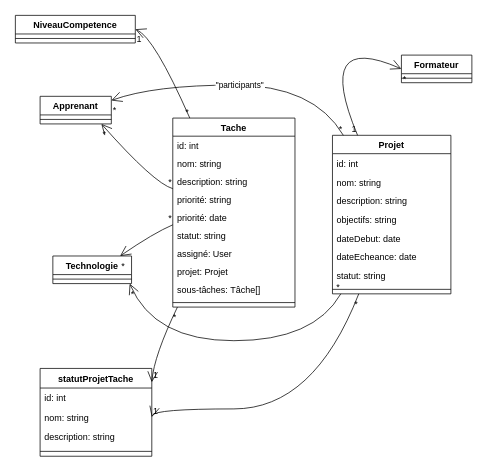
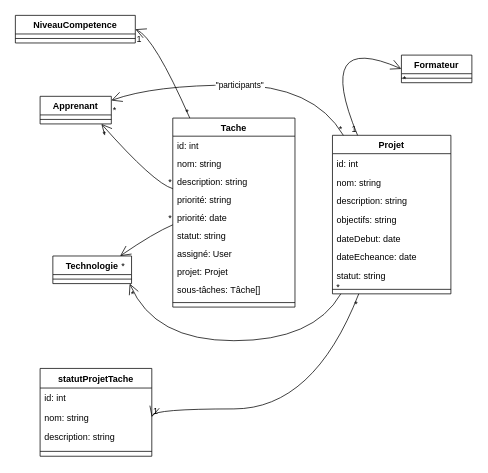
edge "Tache" -> "statutProjetTache": removed, labels "*", "1"
